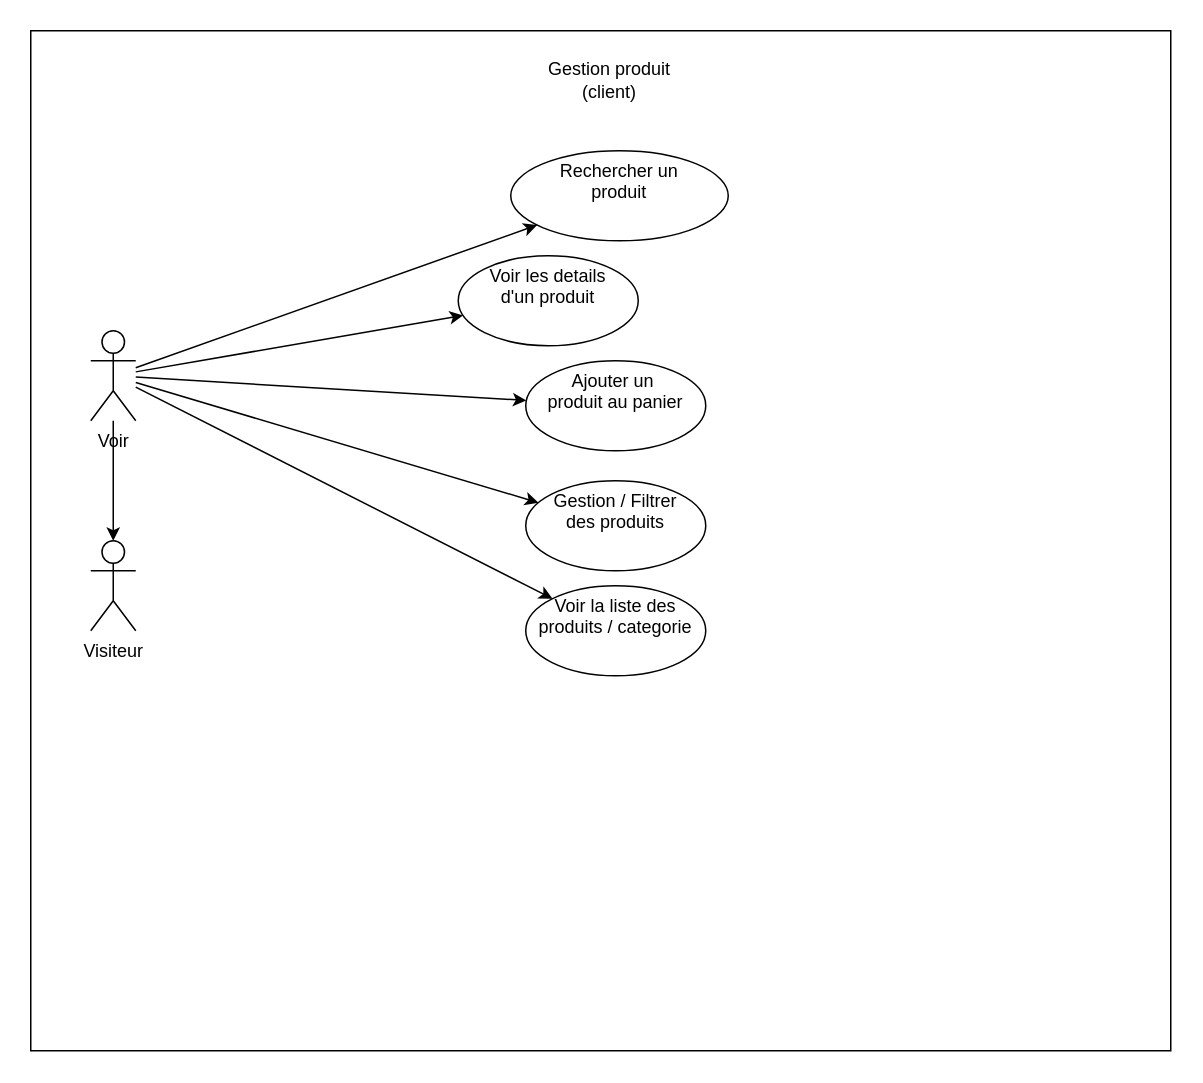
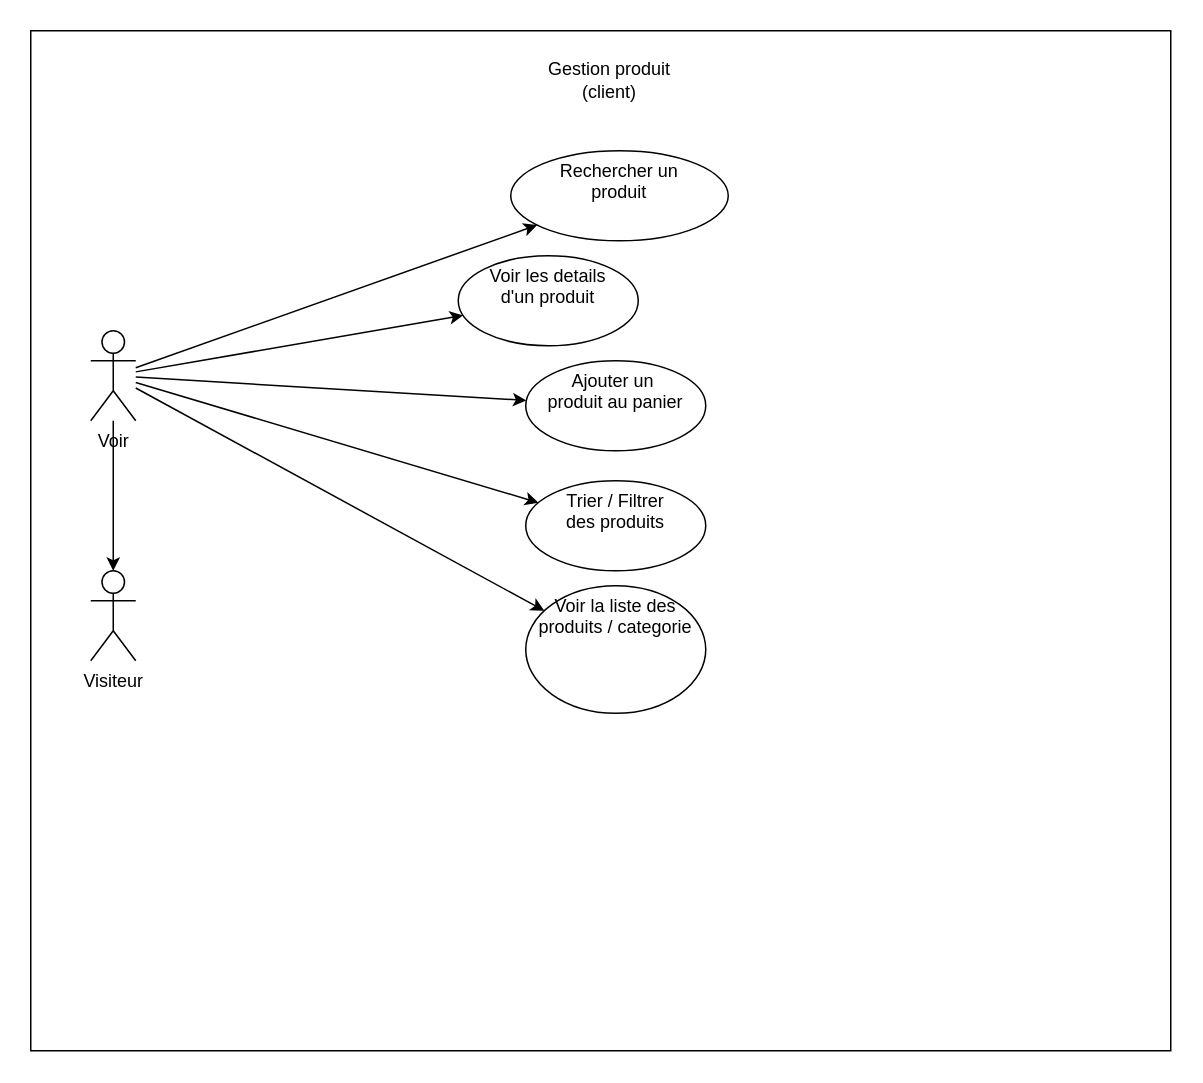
node "Gestion / Filtrer des produits": label "Gestion / Filtrer des produits" -> "Trier / Filtrer des produits"
node "Visiteur": moved (113, 586) -> (113, 616)
node "Voir la liste des produits / categorie": size 180x90 -> 180x128
